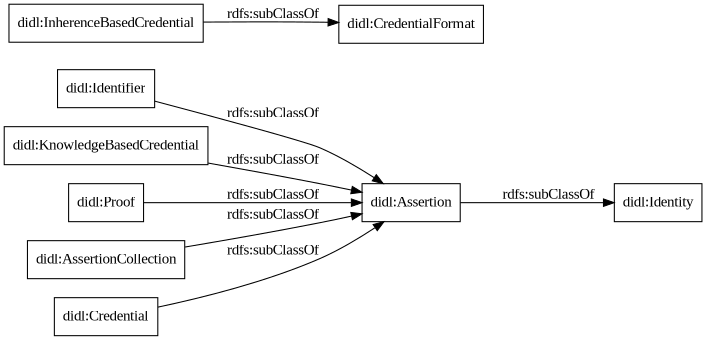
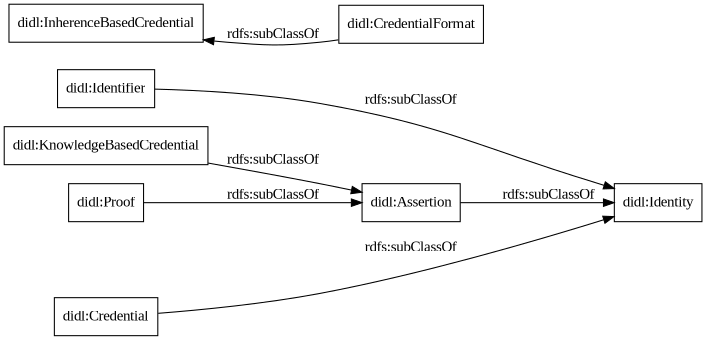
edge "didl:InherenceBasedCredential" -> "didl:CredentialFormat": reversed
edge "didl:Identifier" -> "didl:Assertion": now "didl:Identifier" -> "didl:Identity"
node "didl:AssertionCollection": removed
edge "didl:Credential" -> "didl:Assertion": now "didl:Credential" -> "didl:Identity"
